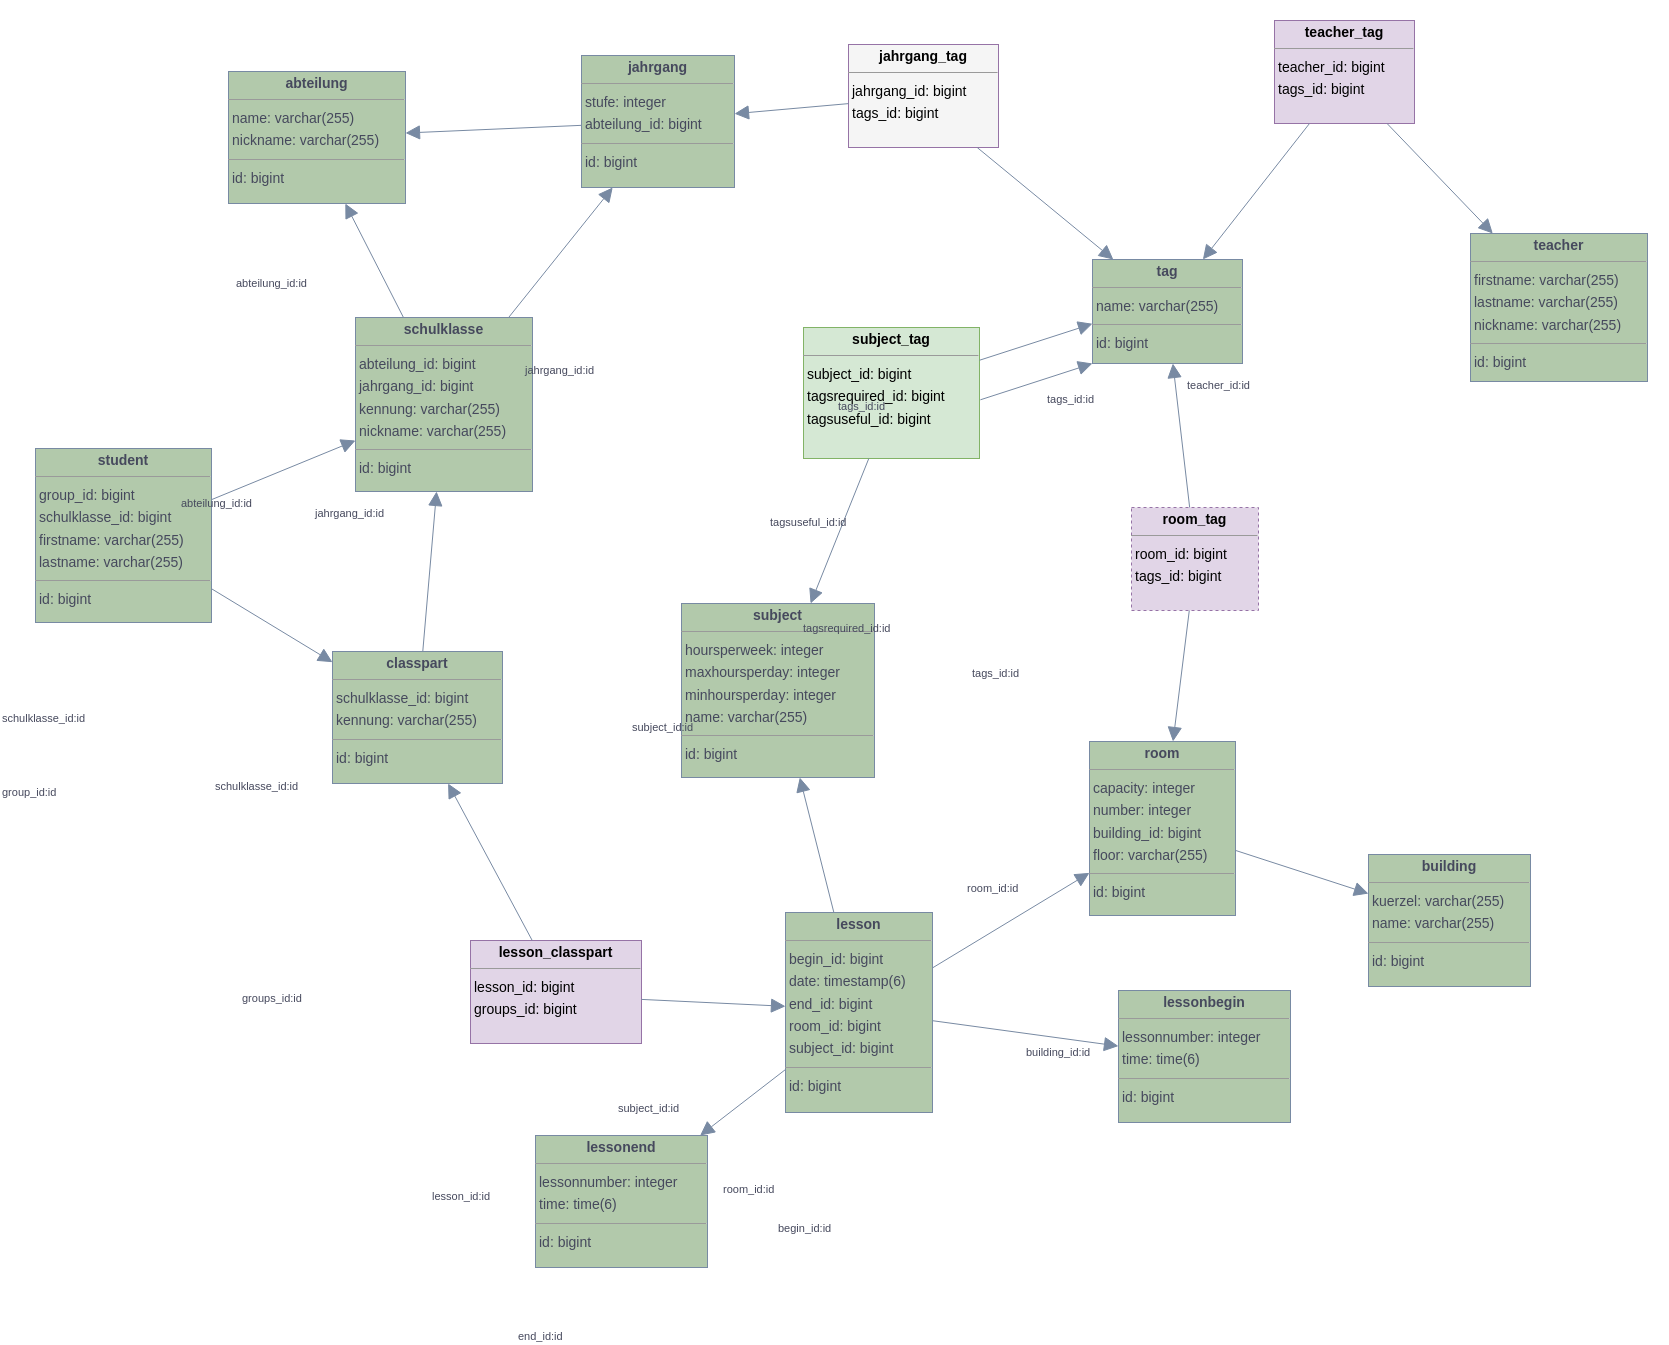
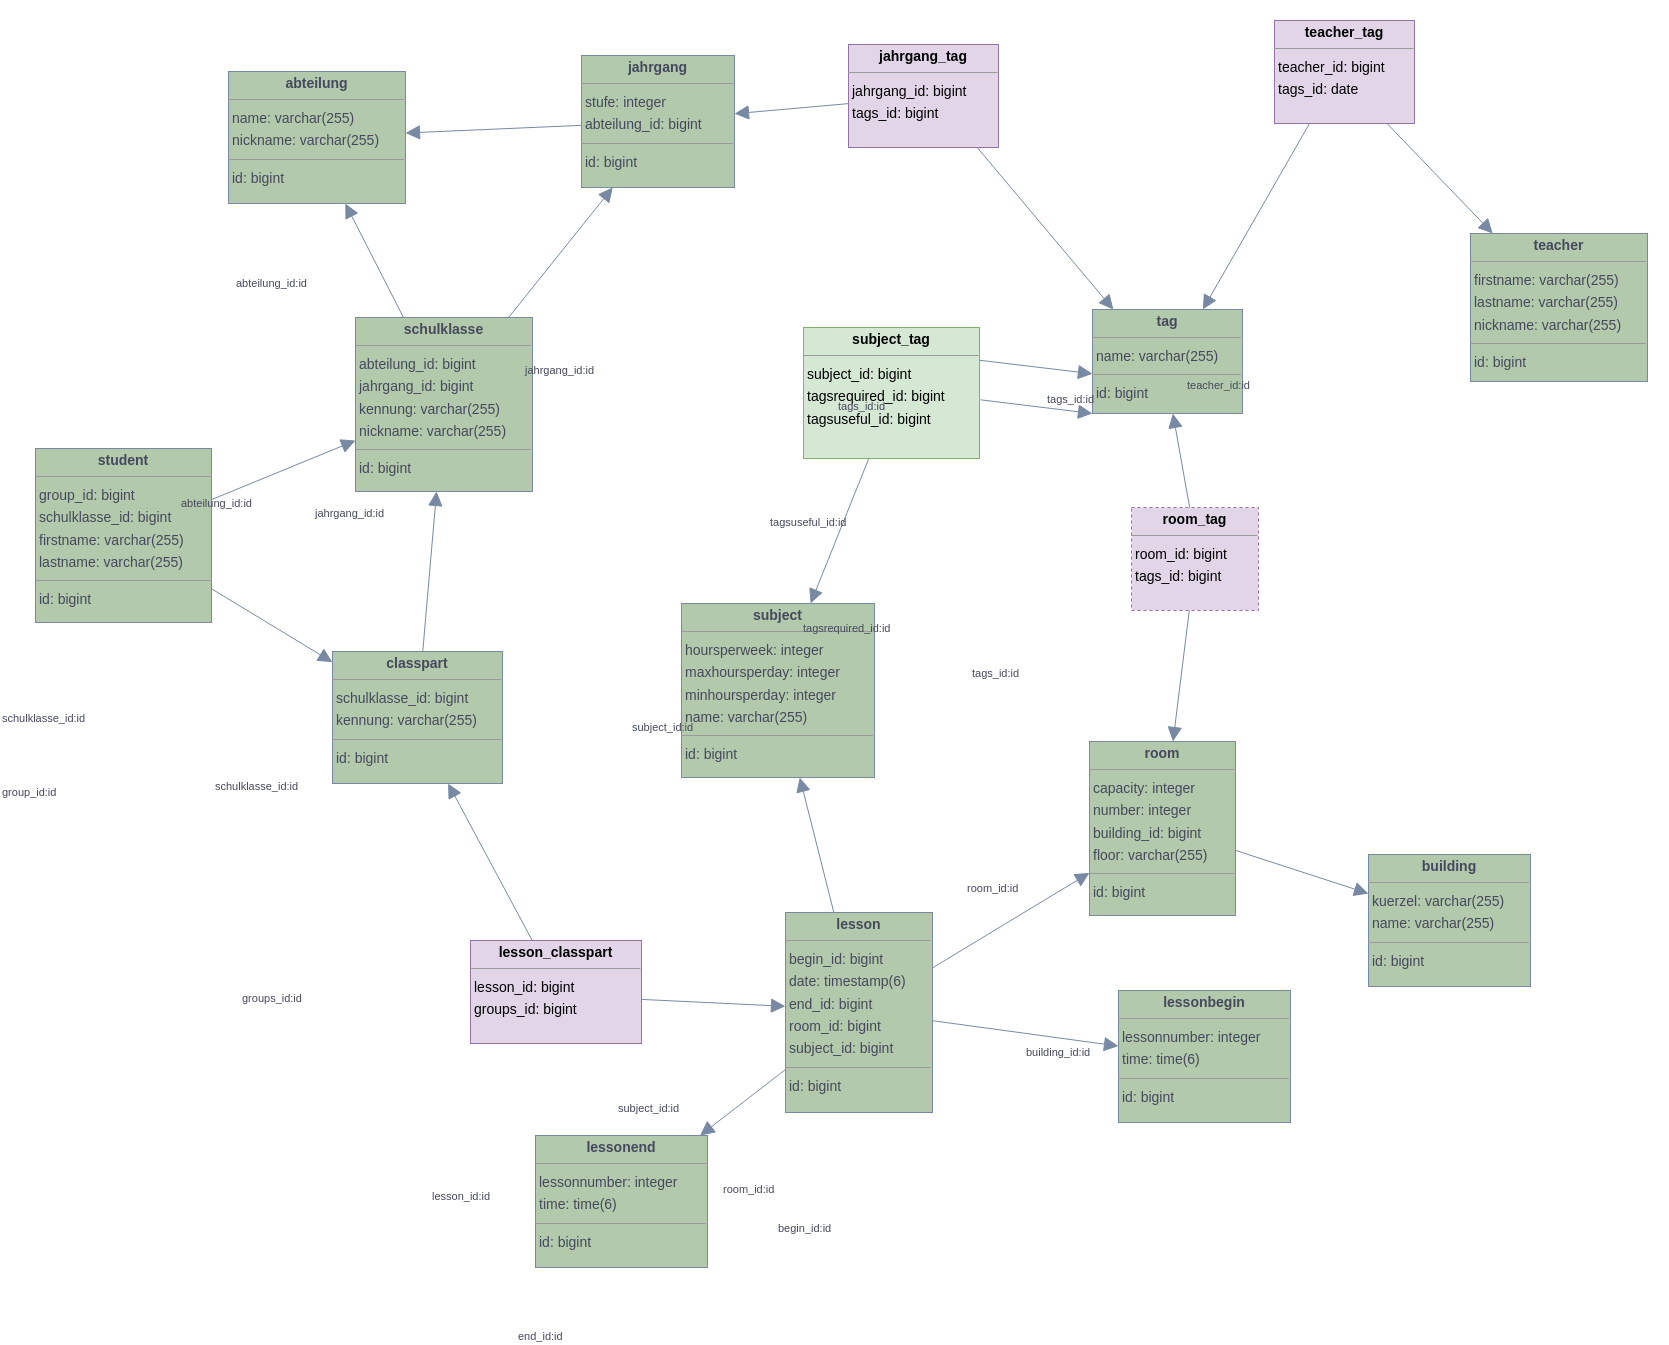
node "teacher_tag teacher_id: bigint tags_id: bigint": label "teacher_tag teacher_id: bigint tags_id: bigint" -> "teacher_tag teacher_id: bigint tags_id: date"
node "jahrgang_tag jahrgang_id: bigint tags_id: bigint": fillcolor #f5f5f5 -> #e1d5e7
node "tag name: varchar(255) id: bigint": moved (1168, 312) -> (1168, 362)
